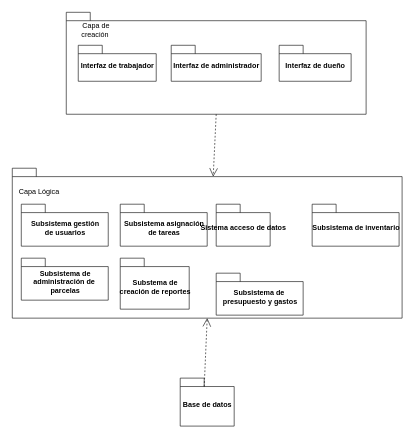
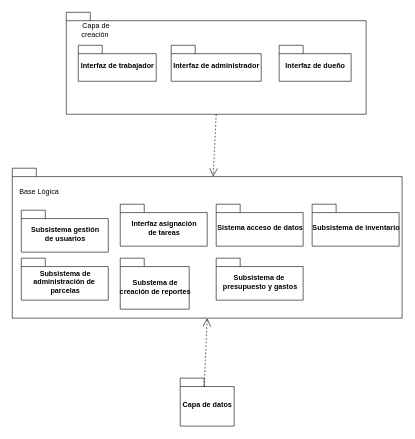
node "Capa Lógica": label "Capa Lógica" -> "Base Lógica"
node "Subsistema gestión de usuarios": moved (65, 225) -> (65, 231)
node "Sistema acceso de datos": size 54x42 -> 87x42
node "Subsistema asignación de tareas": label "Subsistema asignación de tareas" -> "Interfaz asignación de tareas"
node "Subsistema de presupuesto y gastos": moved (260, 294) -> (260, 279)
node "Base de datos": label "Base de datos" -> "Capa de datos"
